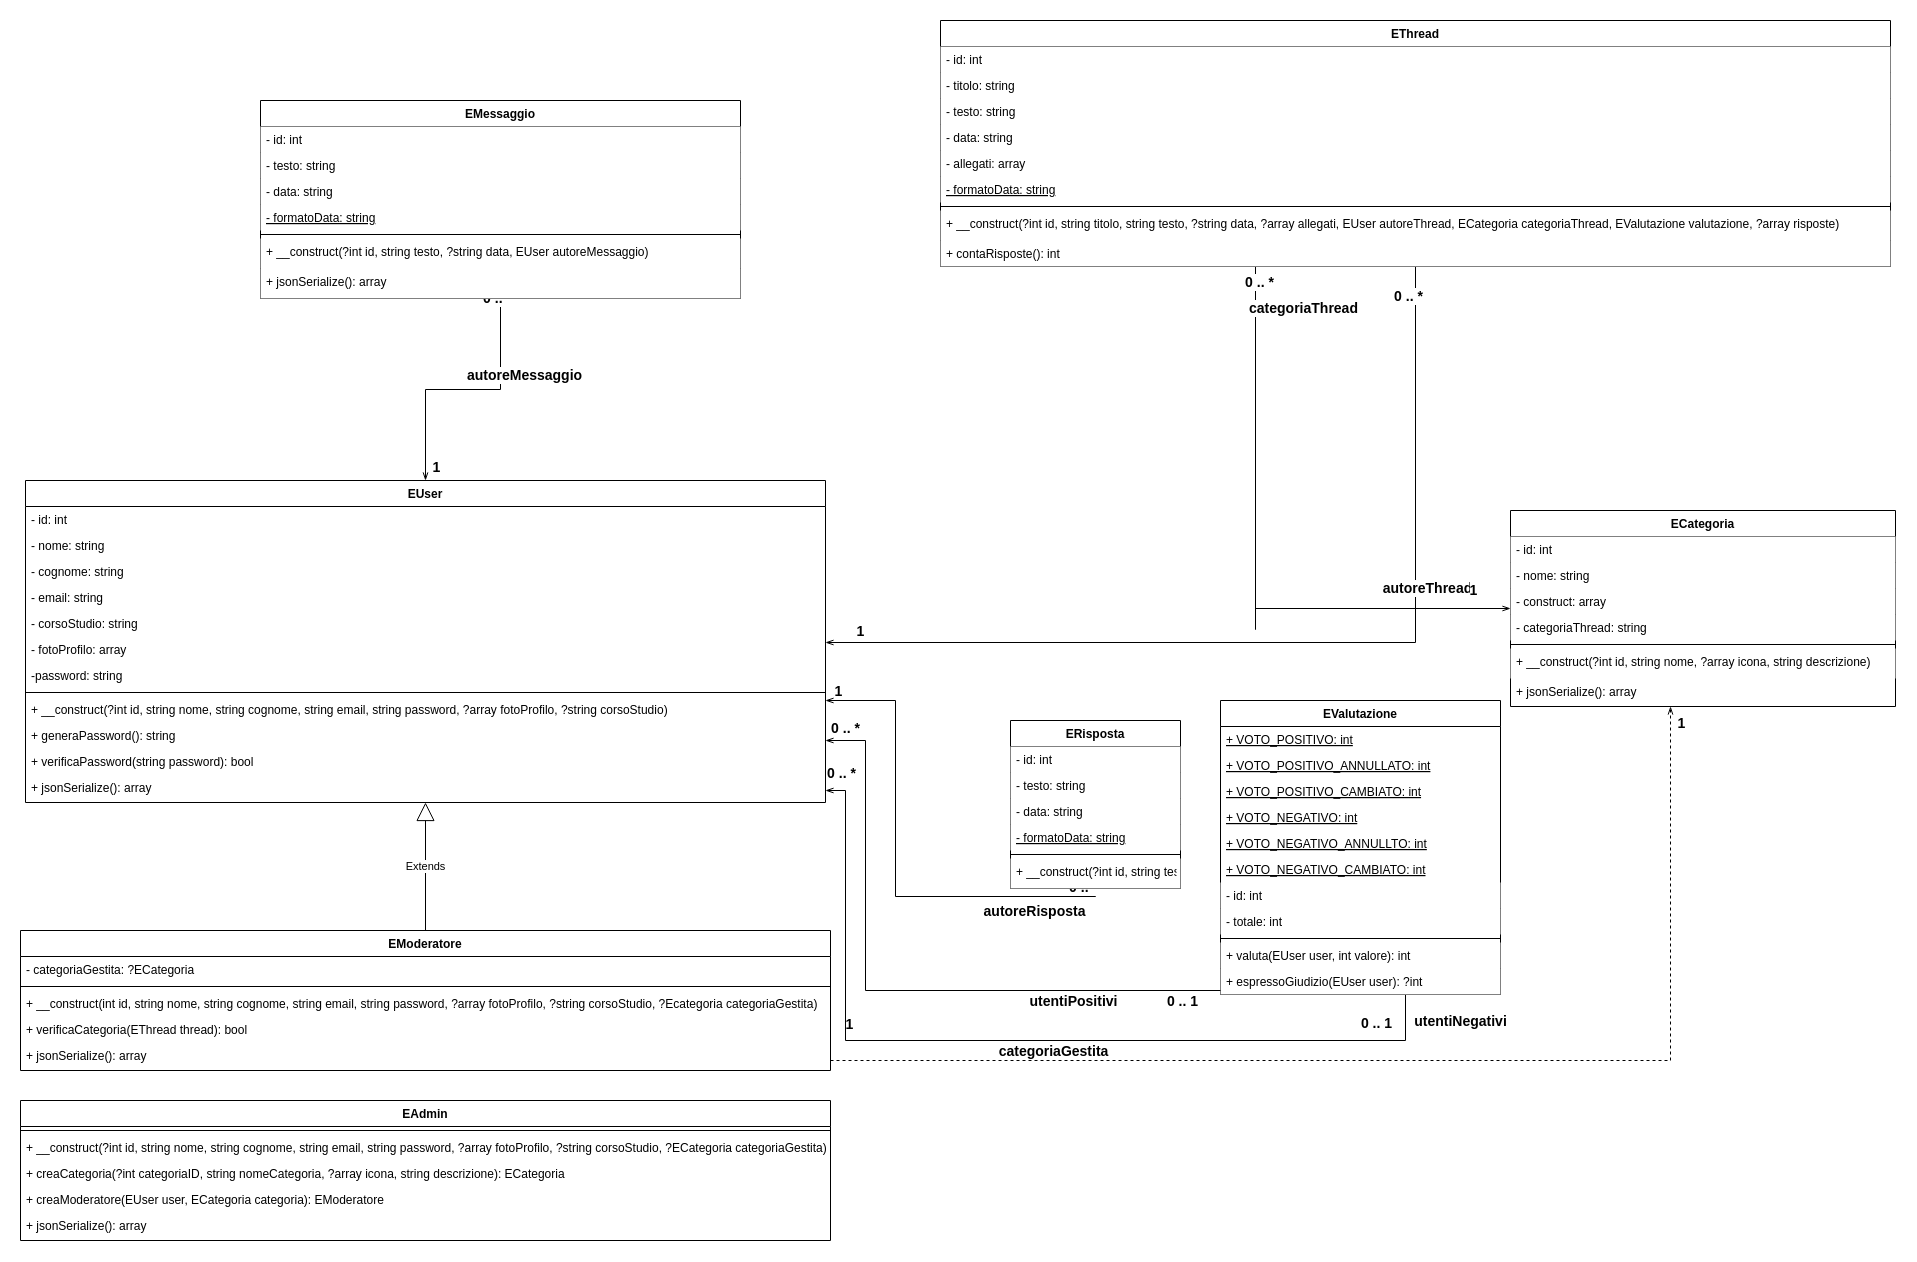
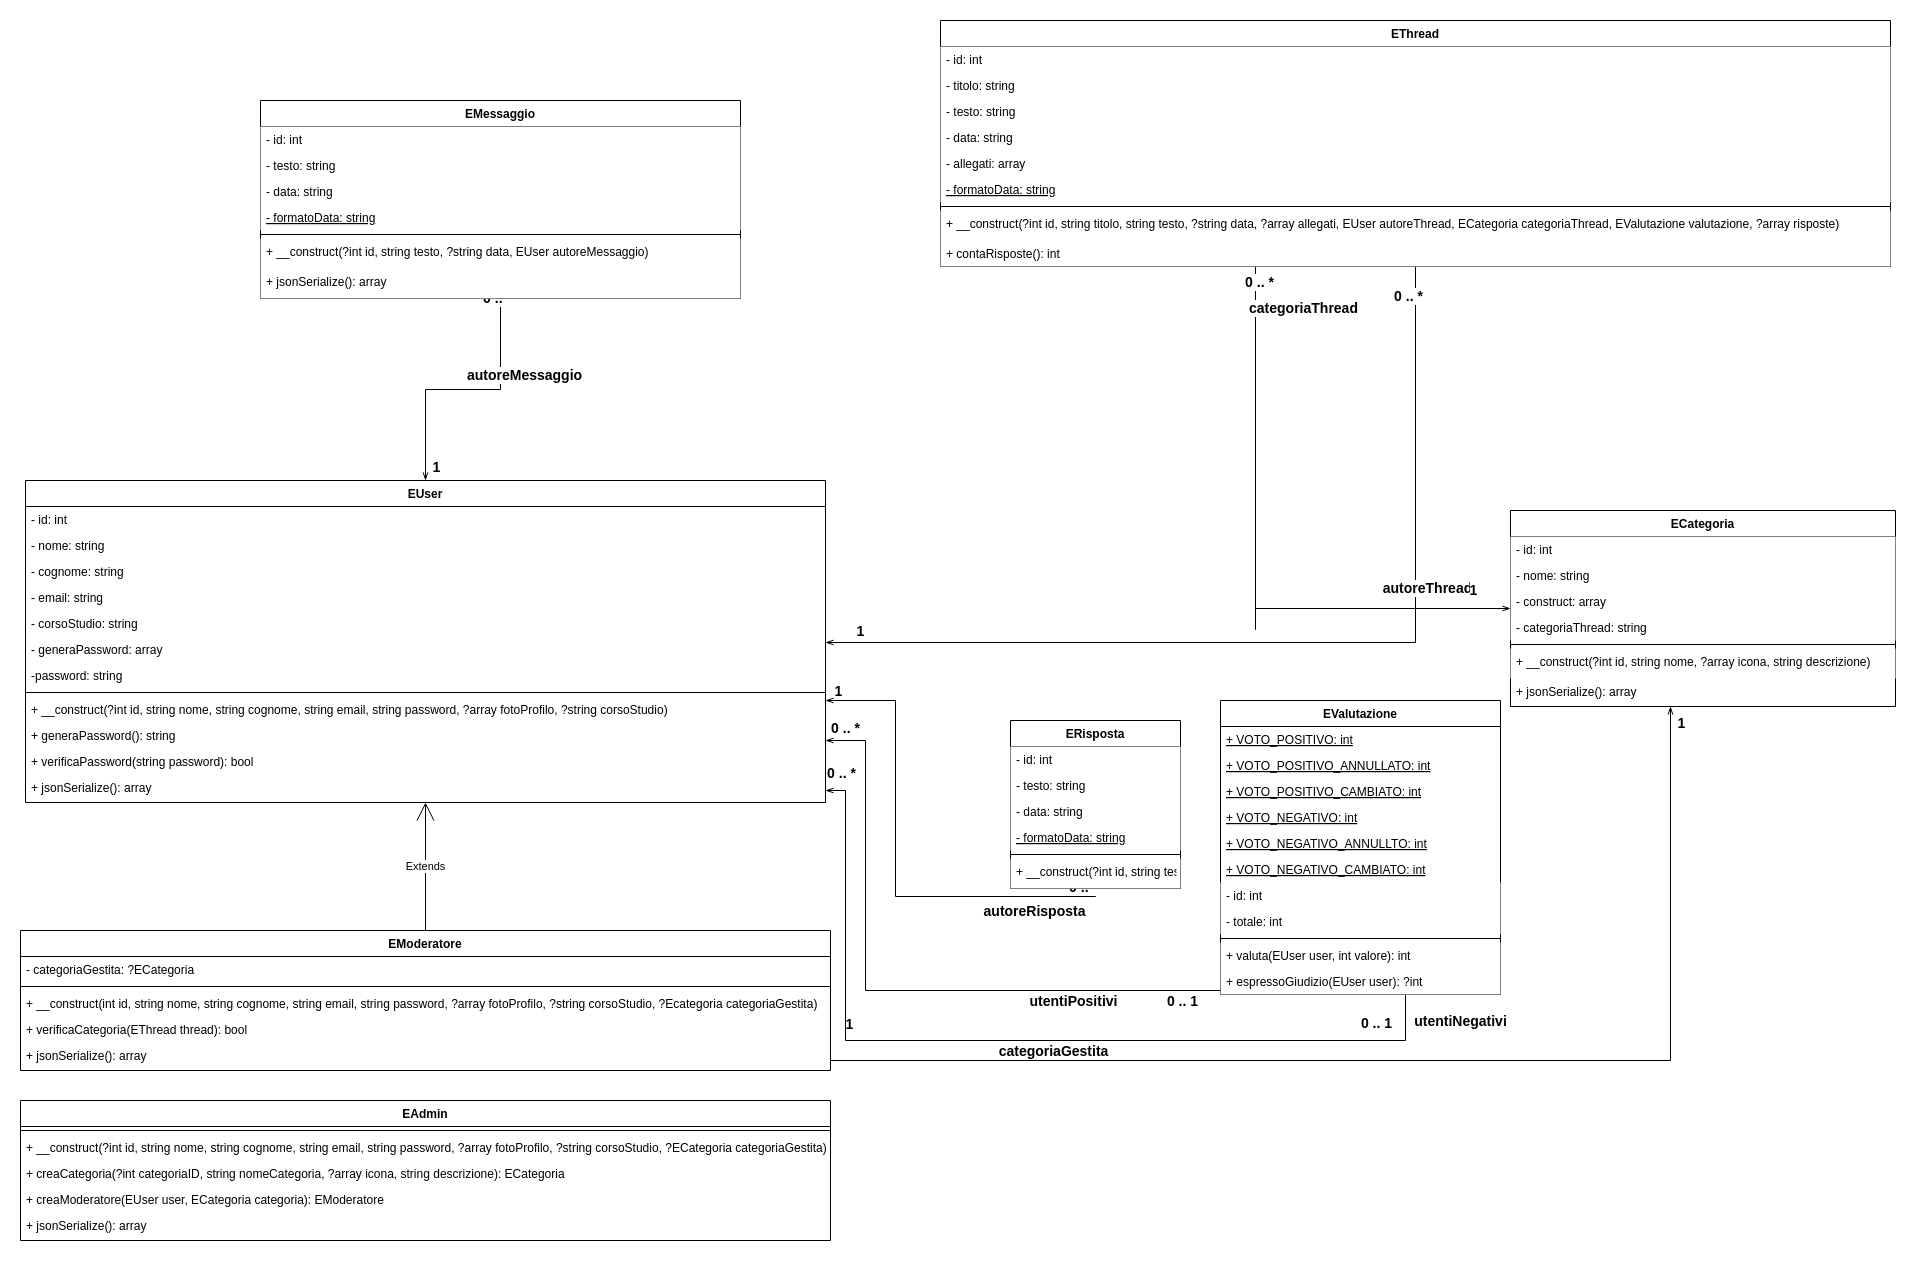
node "- fotoProfilo: array": label "- fotoProfilo: array" -> "- generaPassword: array"
edge "EModeratore" -> "EUser": arrowhead block -> open
edge "EModeratore" -> "ECategoria": style dashed -> solid
